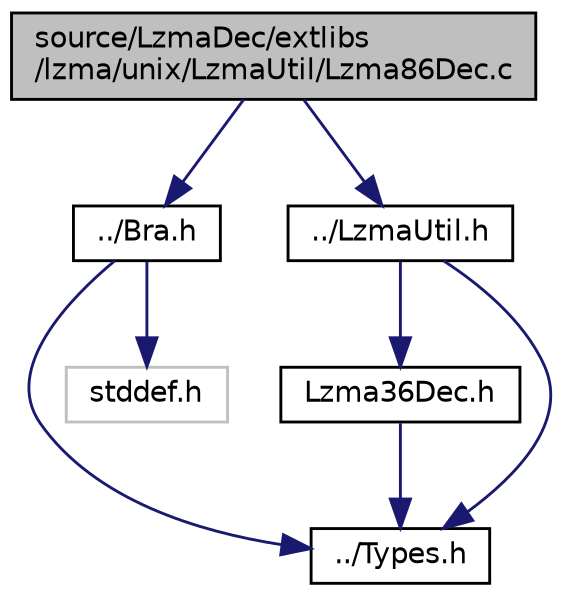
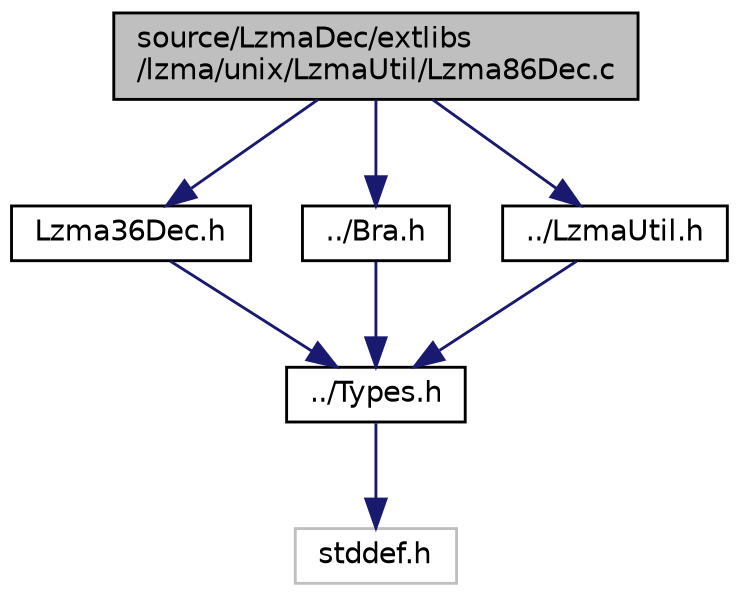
edge "../Bra.h" -> "stddef.h": now "../Types.h" -> "stddef.h"
edge "../LzmaUtil.h" -> "Lzma36Dec.h": now "source/LzmaDec/extlibs /lzma/unix/LzmaUtil/Lzma86Dec.c" -> "Lzma36Dec.h"
